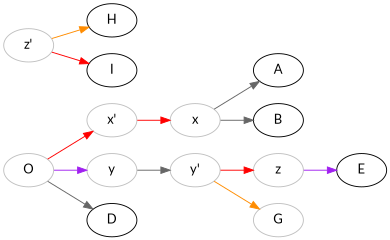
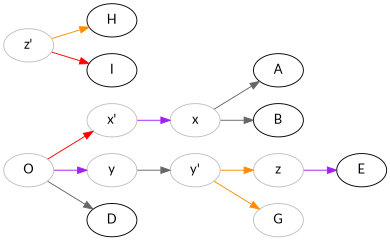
edge "x'" -> "x": color red -> purple
edge "y'" -> "z": color red -> darkorange
